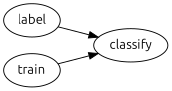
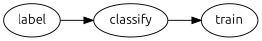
edge "train" -> "classify": reversed
